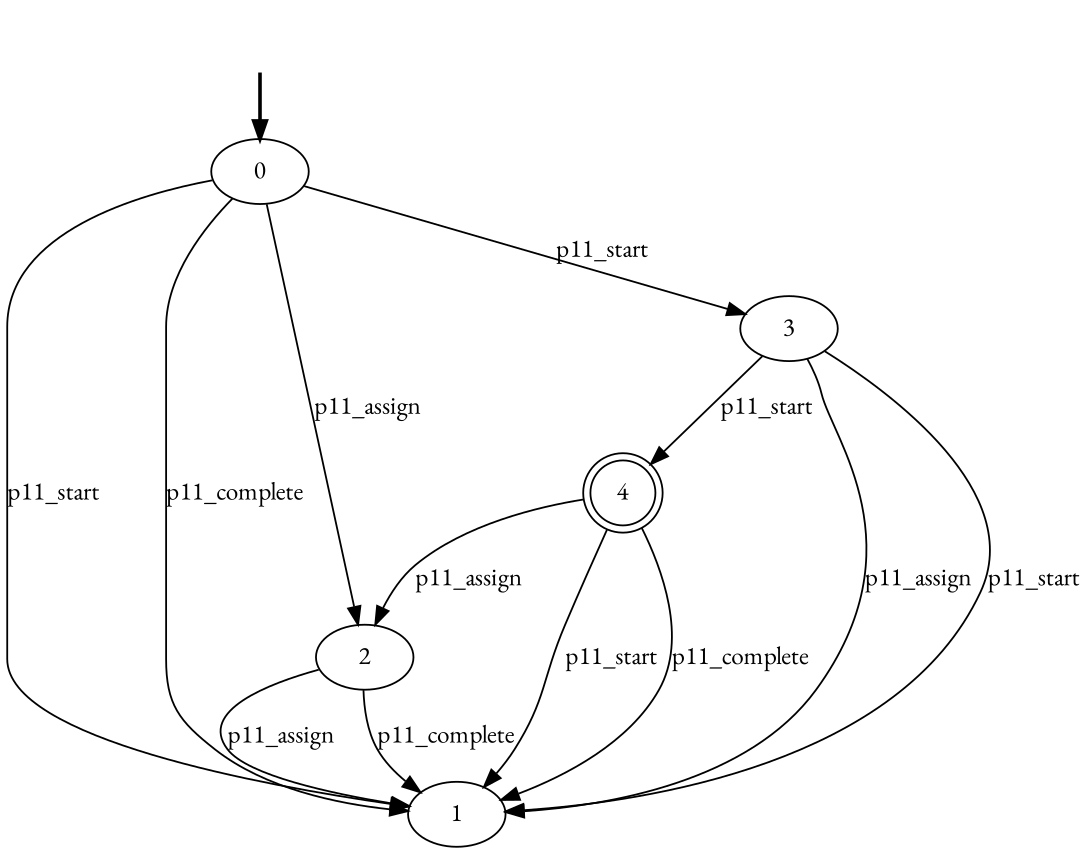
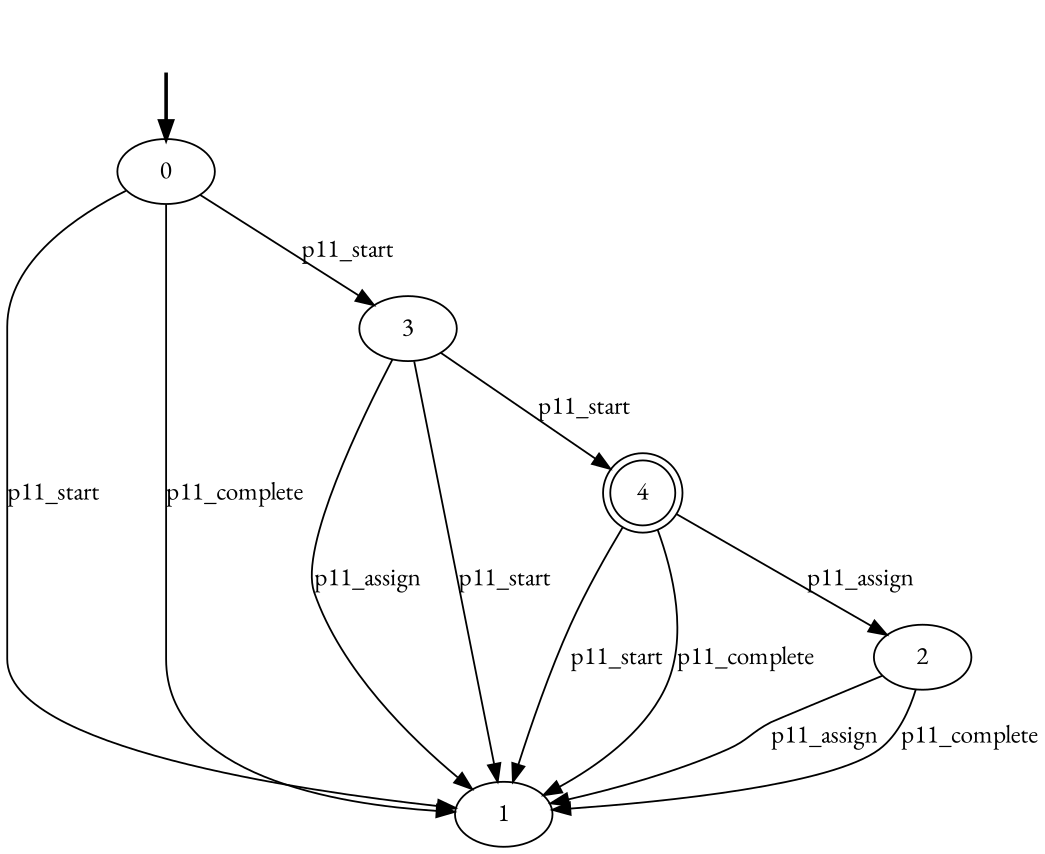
edge "0" -> "2": removed, label "p11_assign"
